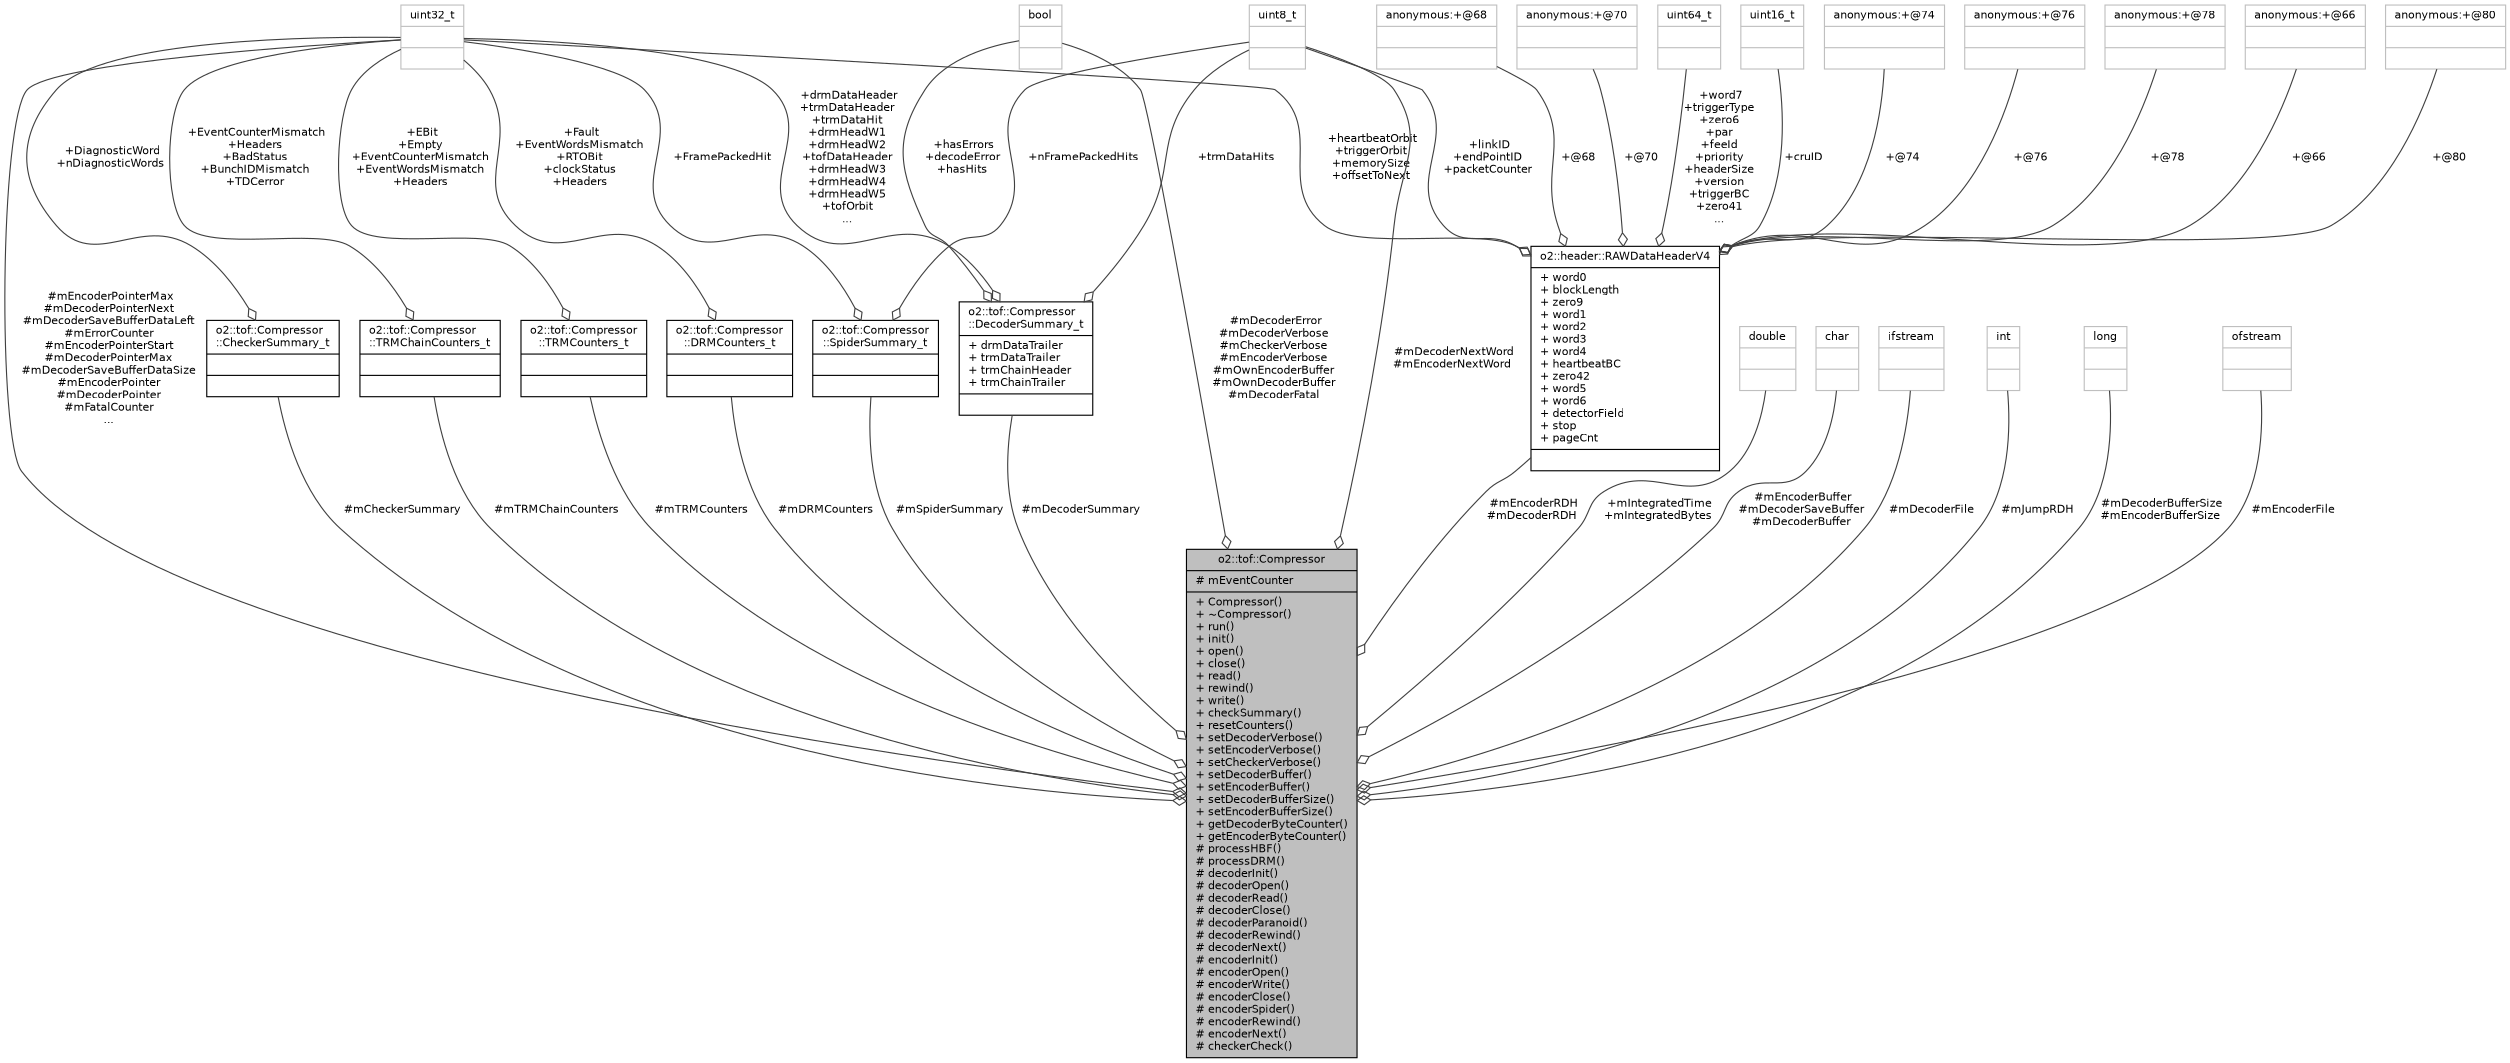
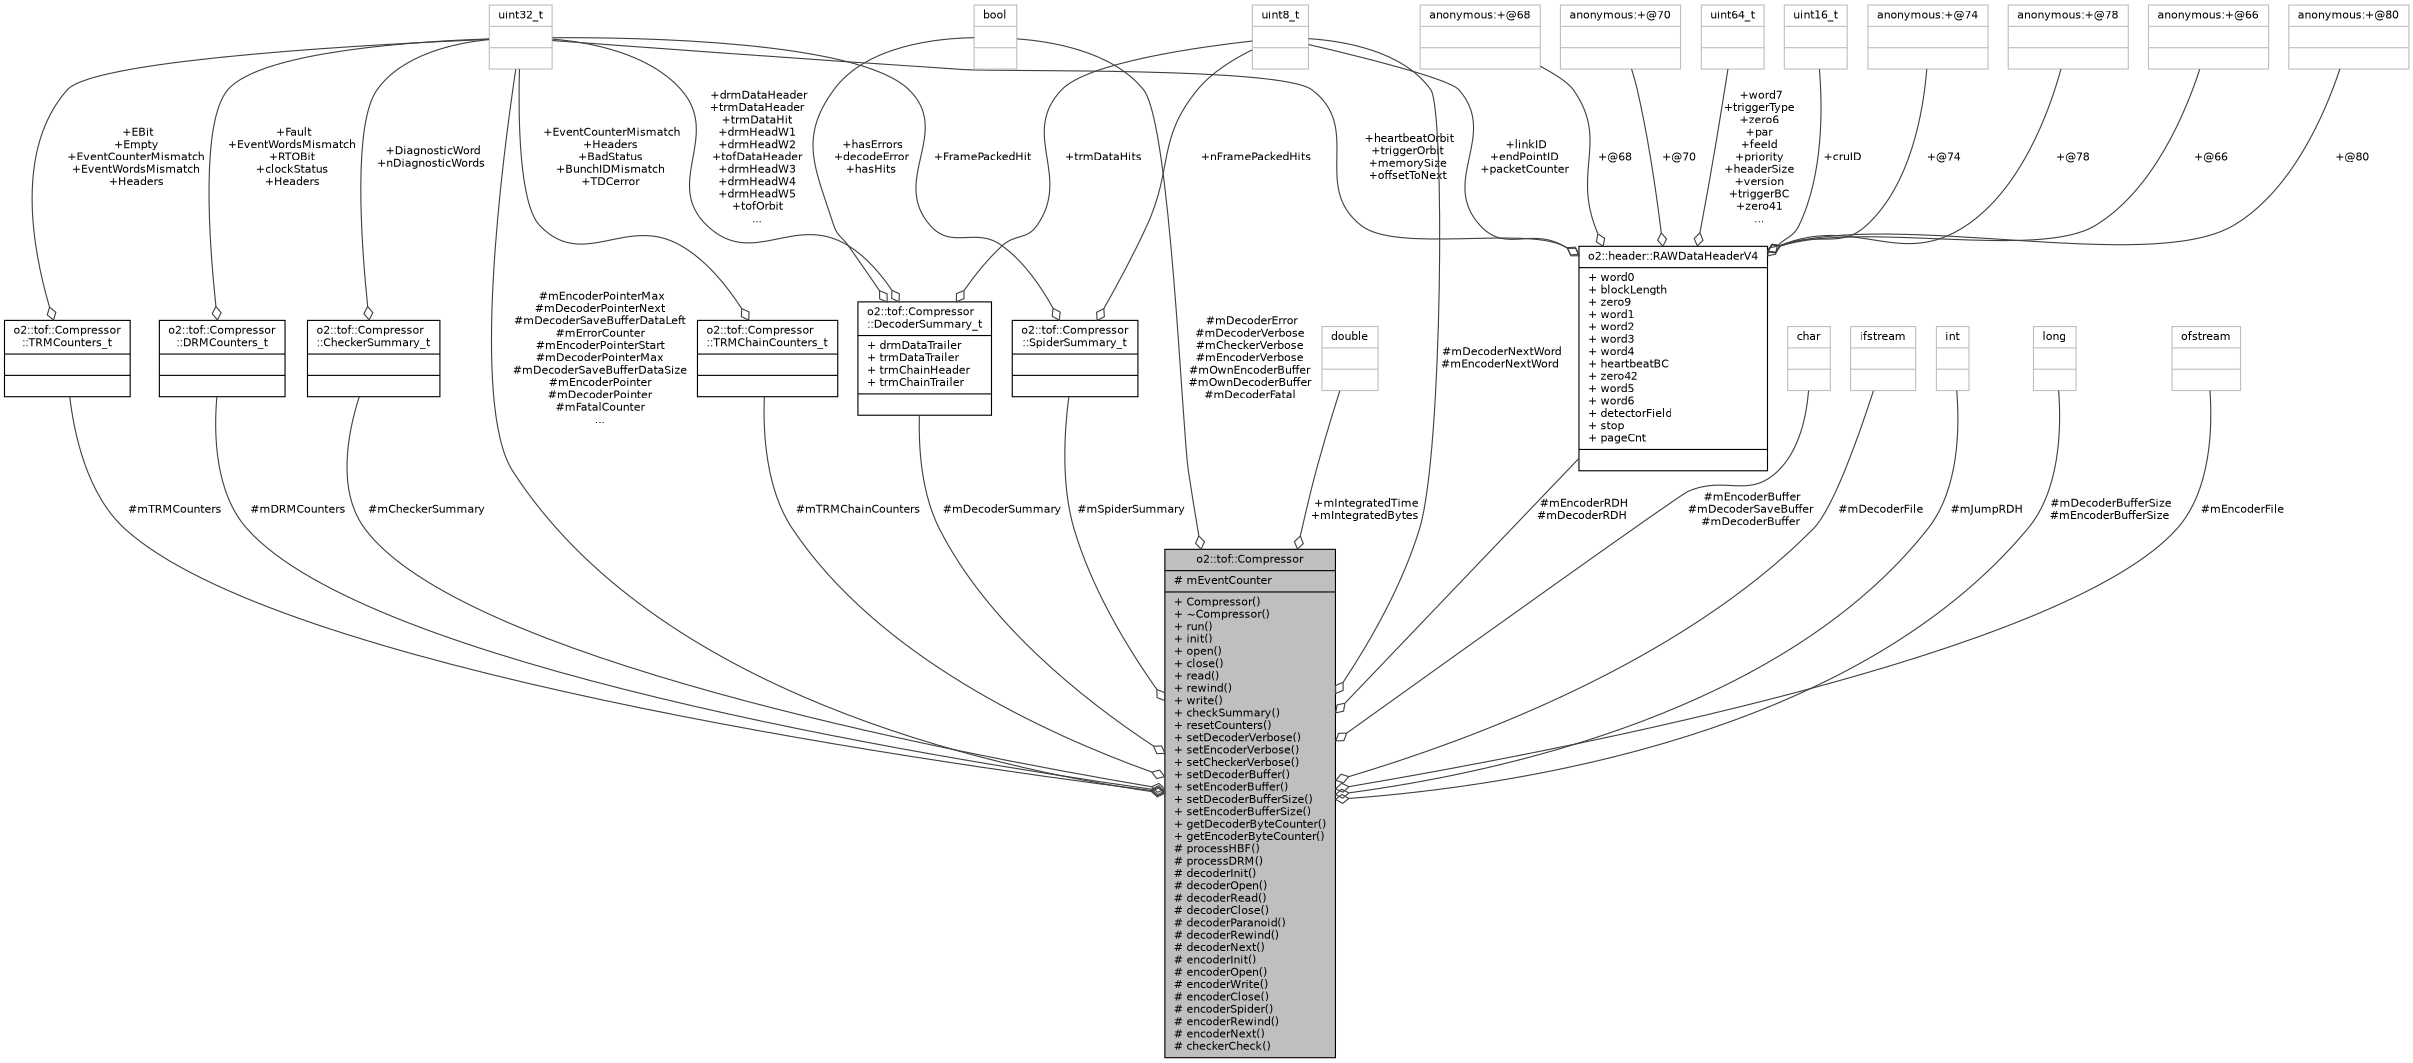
node "anonymous:+@76": removed
